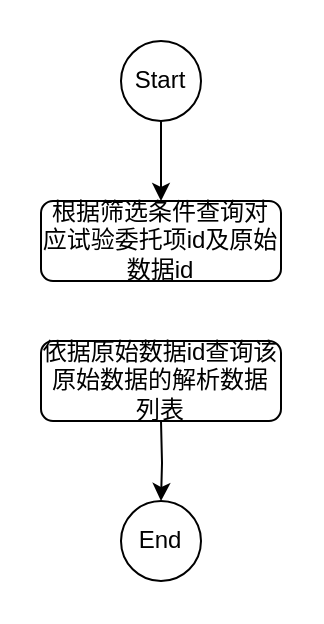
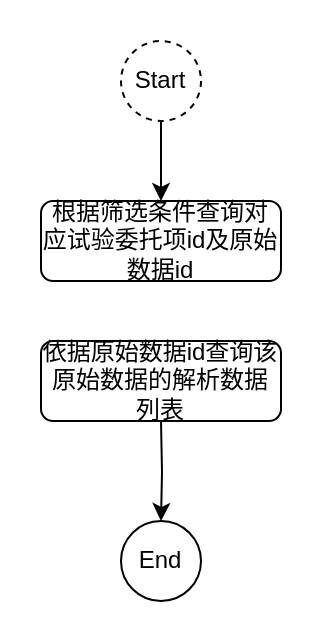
node "Start": style solid -> dashed
node "End": moved (161, 541) -> (161, 561)
